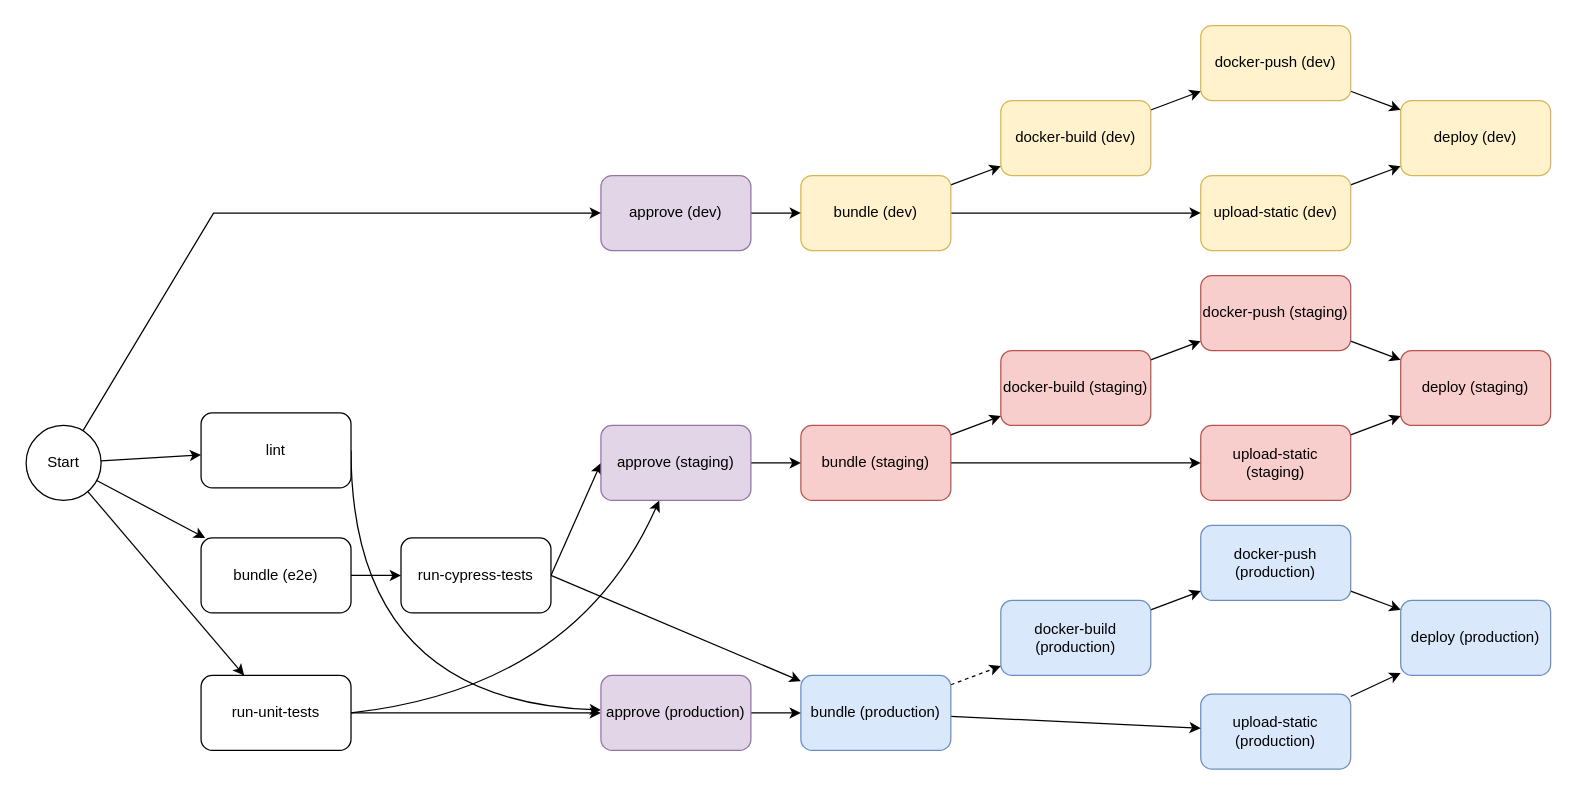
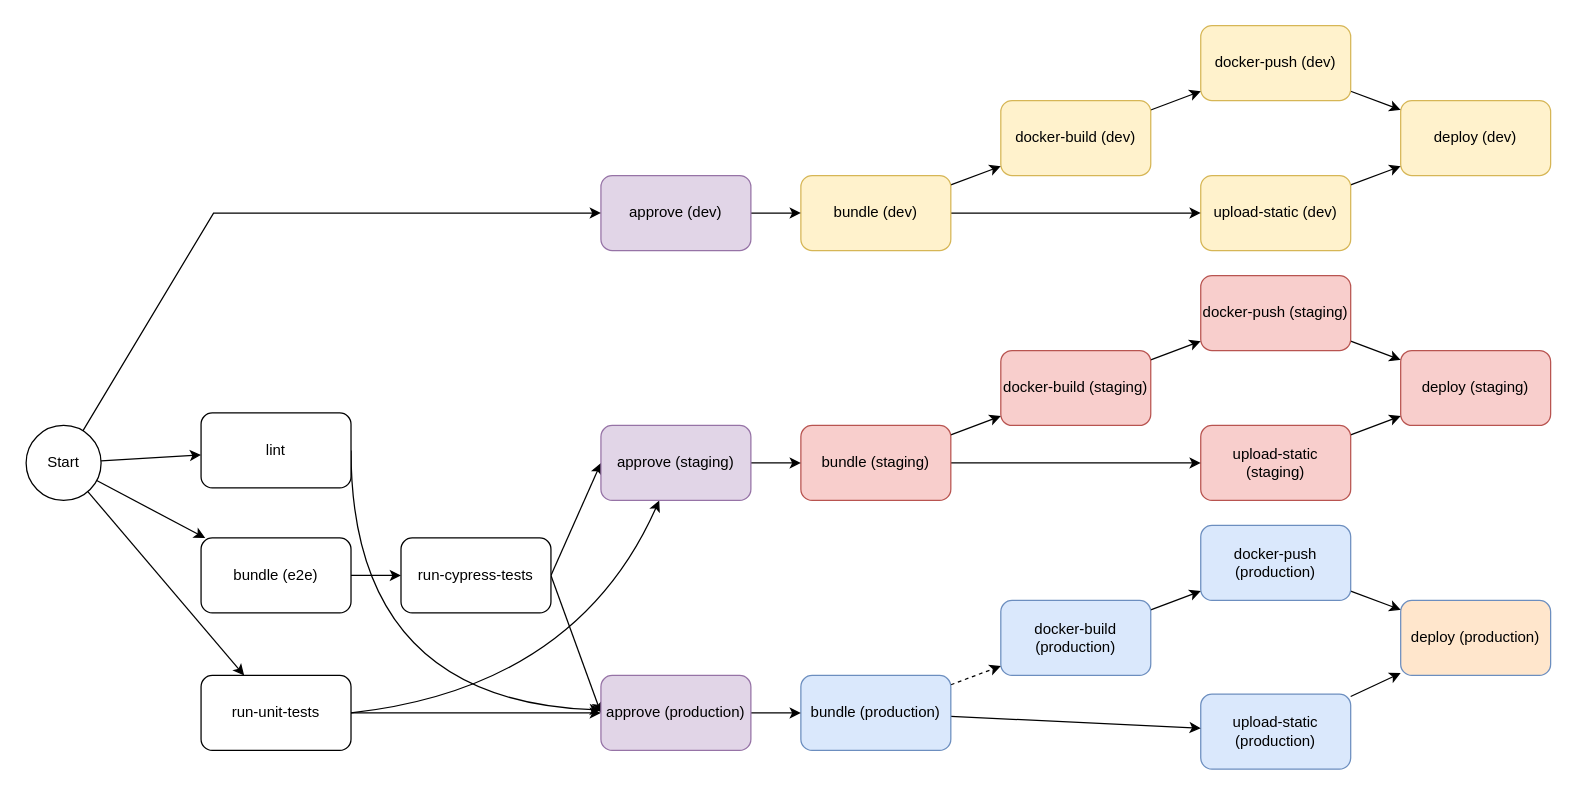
edge "run-cypress-tests" -> "bundle (production)": now "run-cypress-tests" -> "approve (production)"
node "deploy (production)": fillcolor #dae8fc -> #ffe6cc
